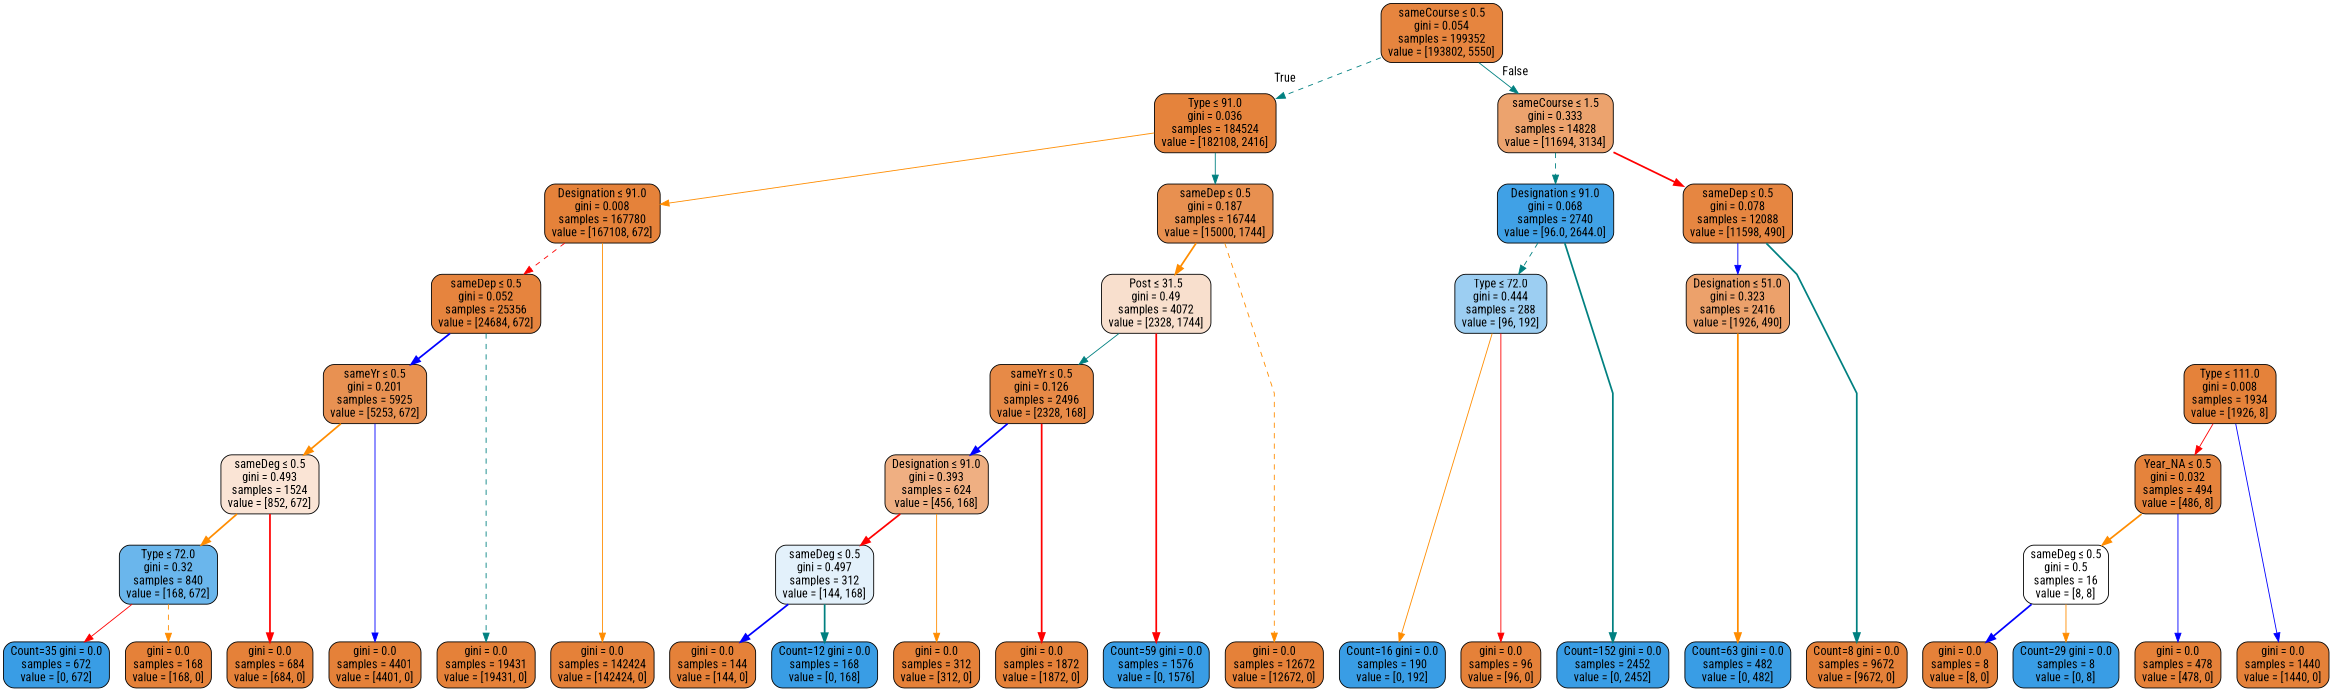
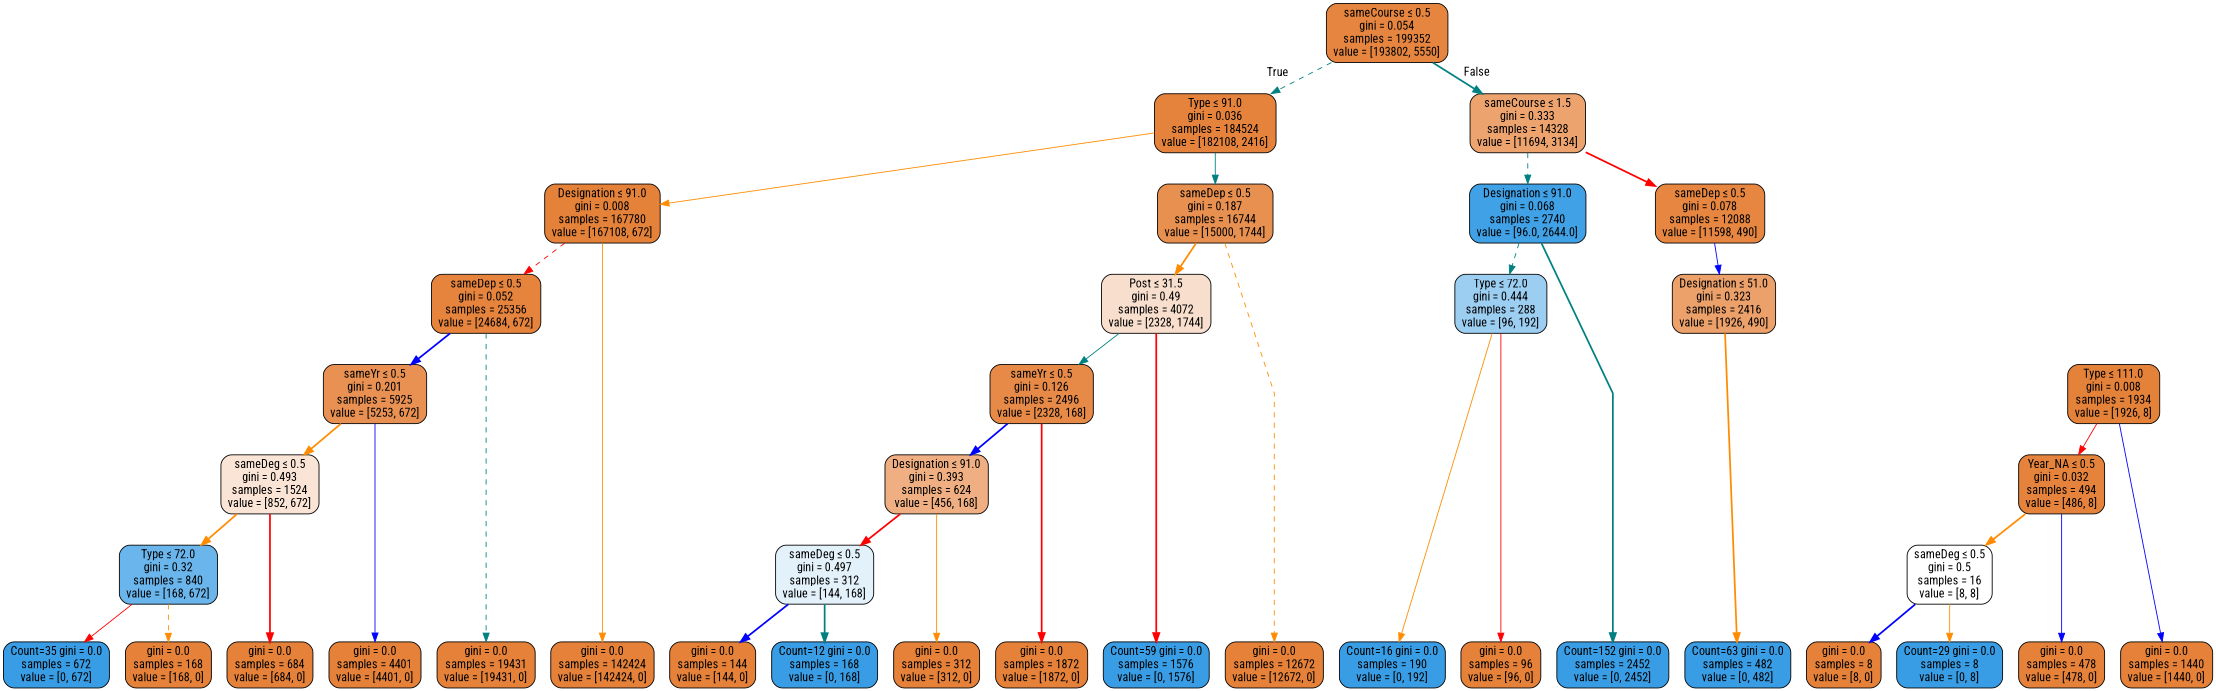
edge "sameCourse ≤ 0.5" -> "sameCourse ≤ 1.5": style solid -> bold
node "sameCourse ≤ 1.5": text "samples = 14828" -> "samples = 14328"
node "Count=8 gini = 0.0": removed
